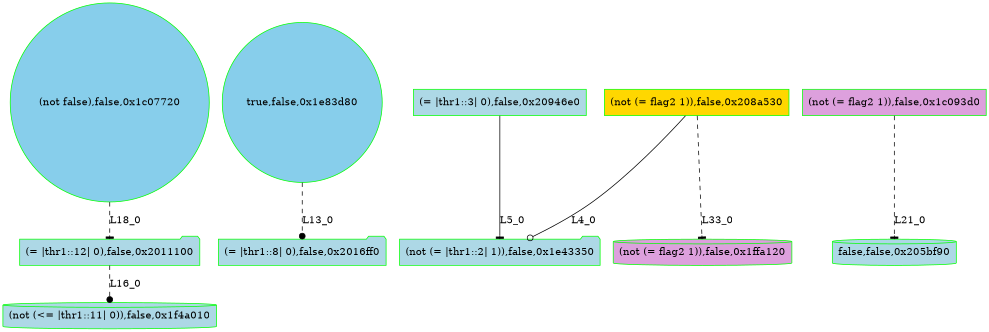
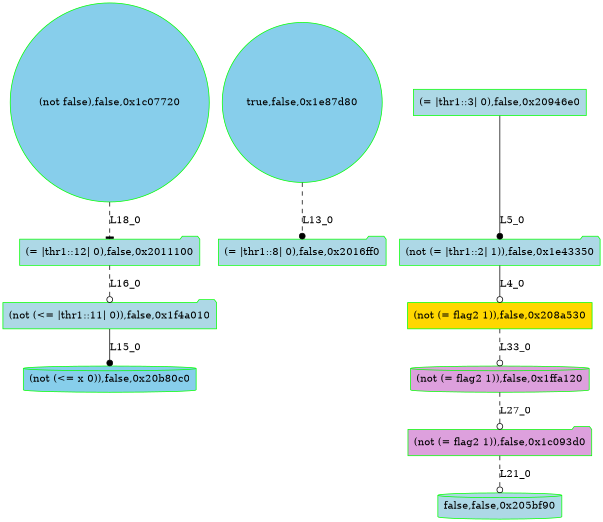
node "true,false,0x1e83d80": label "true,false,0x1e83d80" -> "true,false,0x1e87d80"
node "(not (= flag2 1)),false,0x1c093d0": shape box -> folder
edge "(= |thr1::3| 0),false,0x20946e0" -> "(not (= |thr1::2| 1)),false,0x1e43350": arrowhead tee -> dot
edge "(not (= flag2 1)),false,0x208a530" -> "(not (= flag2 1)),false,0x1ffa120": arrowhead tee -> odot
edge "(not (= flag2 1)),false,0x1c093d0" -> "false,false,0x205bf90": arrowhead tee -> odot
edge "(not (= flag2 1)),false,0x208a530" -> "(not (= |thr1::2| 1)),false,0x1e43350": reversed
edge "(= |thr1::12| 0),false,0x2011100" -> "(not (<= |thr1::11| 0)),false,0x1f4a010": arrowhead dot -> odot
node "(not (<= |thr1::11| 0)),false,0x1f4a010": shape cylinder -> folder
node "(not (<= x 0)),false,0x20b80c0": added
edge "(not (= flag2 1)),false,0x1ffa120" -> "(not (= flag2 1)),false,0x1c093d0": added, label "L27_0"
